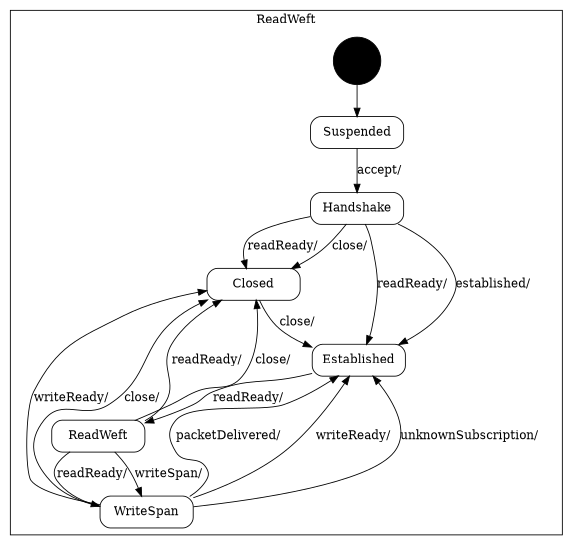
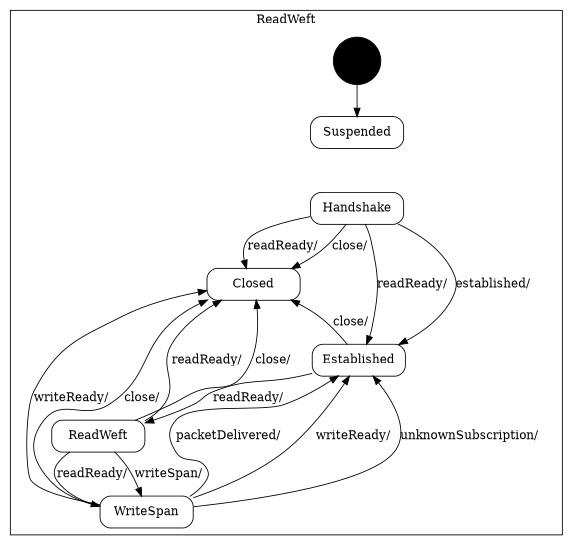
edge "Suspended" -> "Handshake": removed, label "accept/"
edge "Closed" -> "Established": reversed
